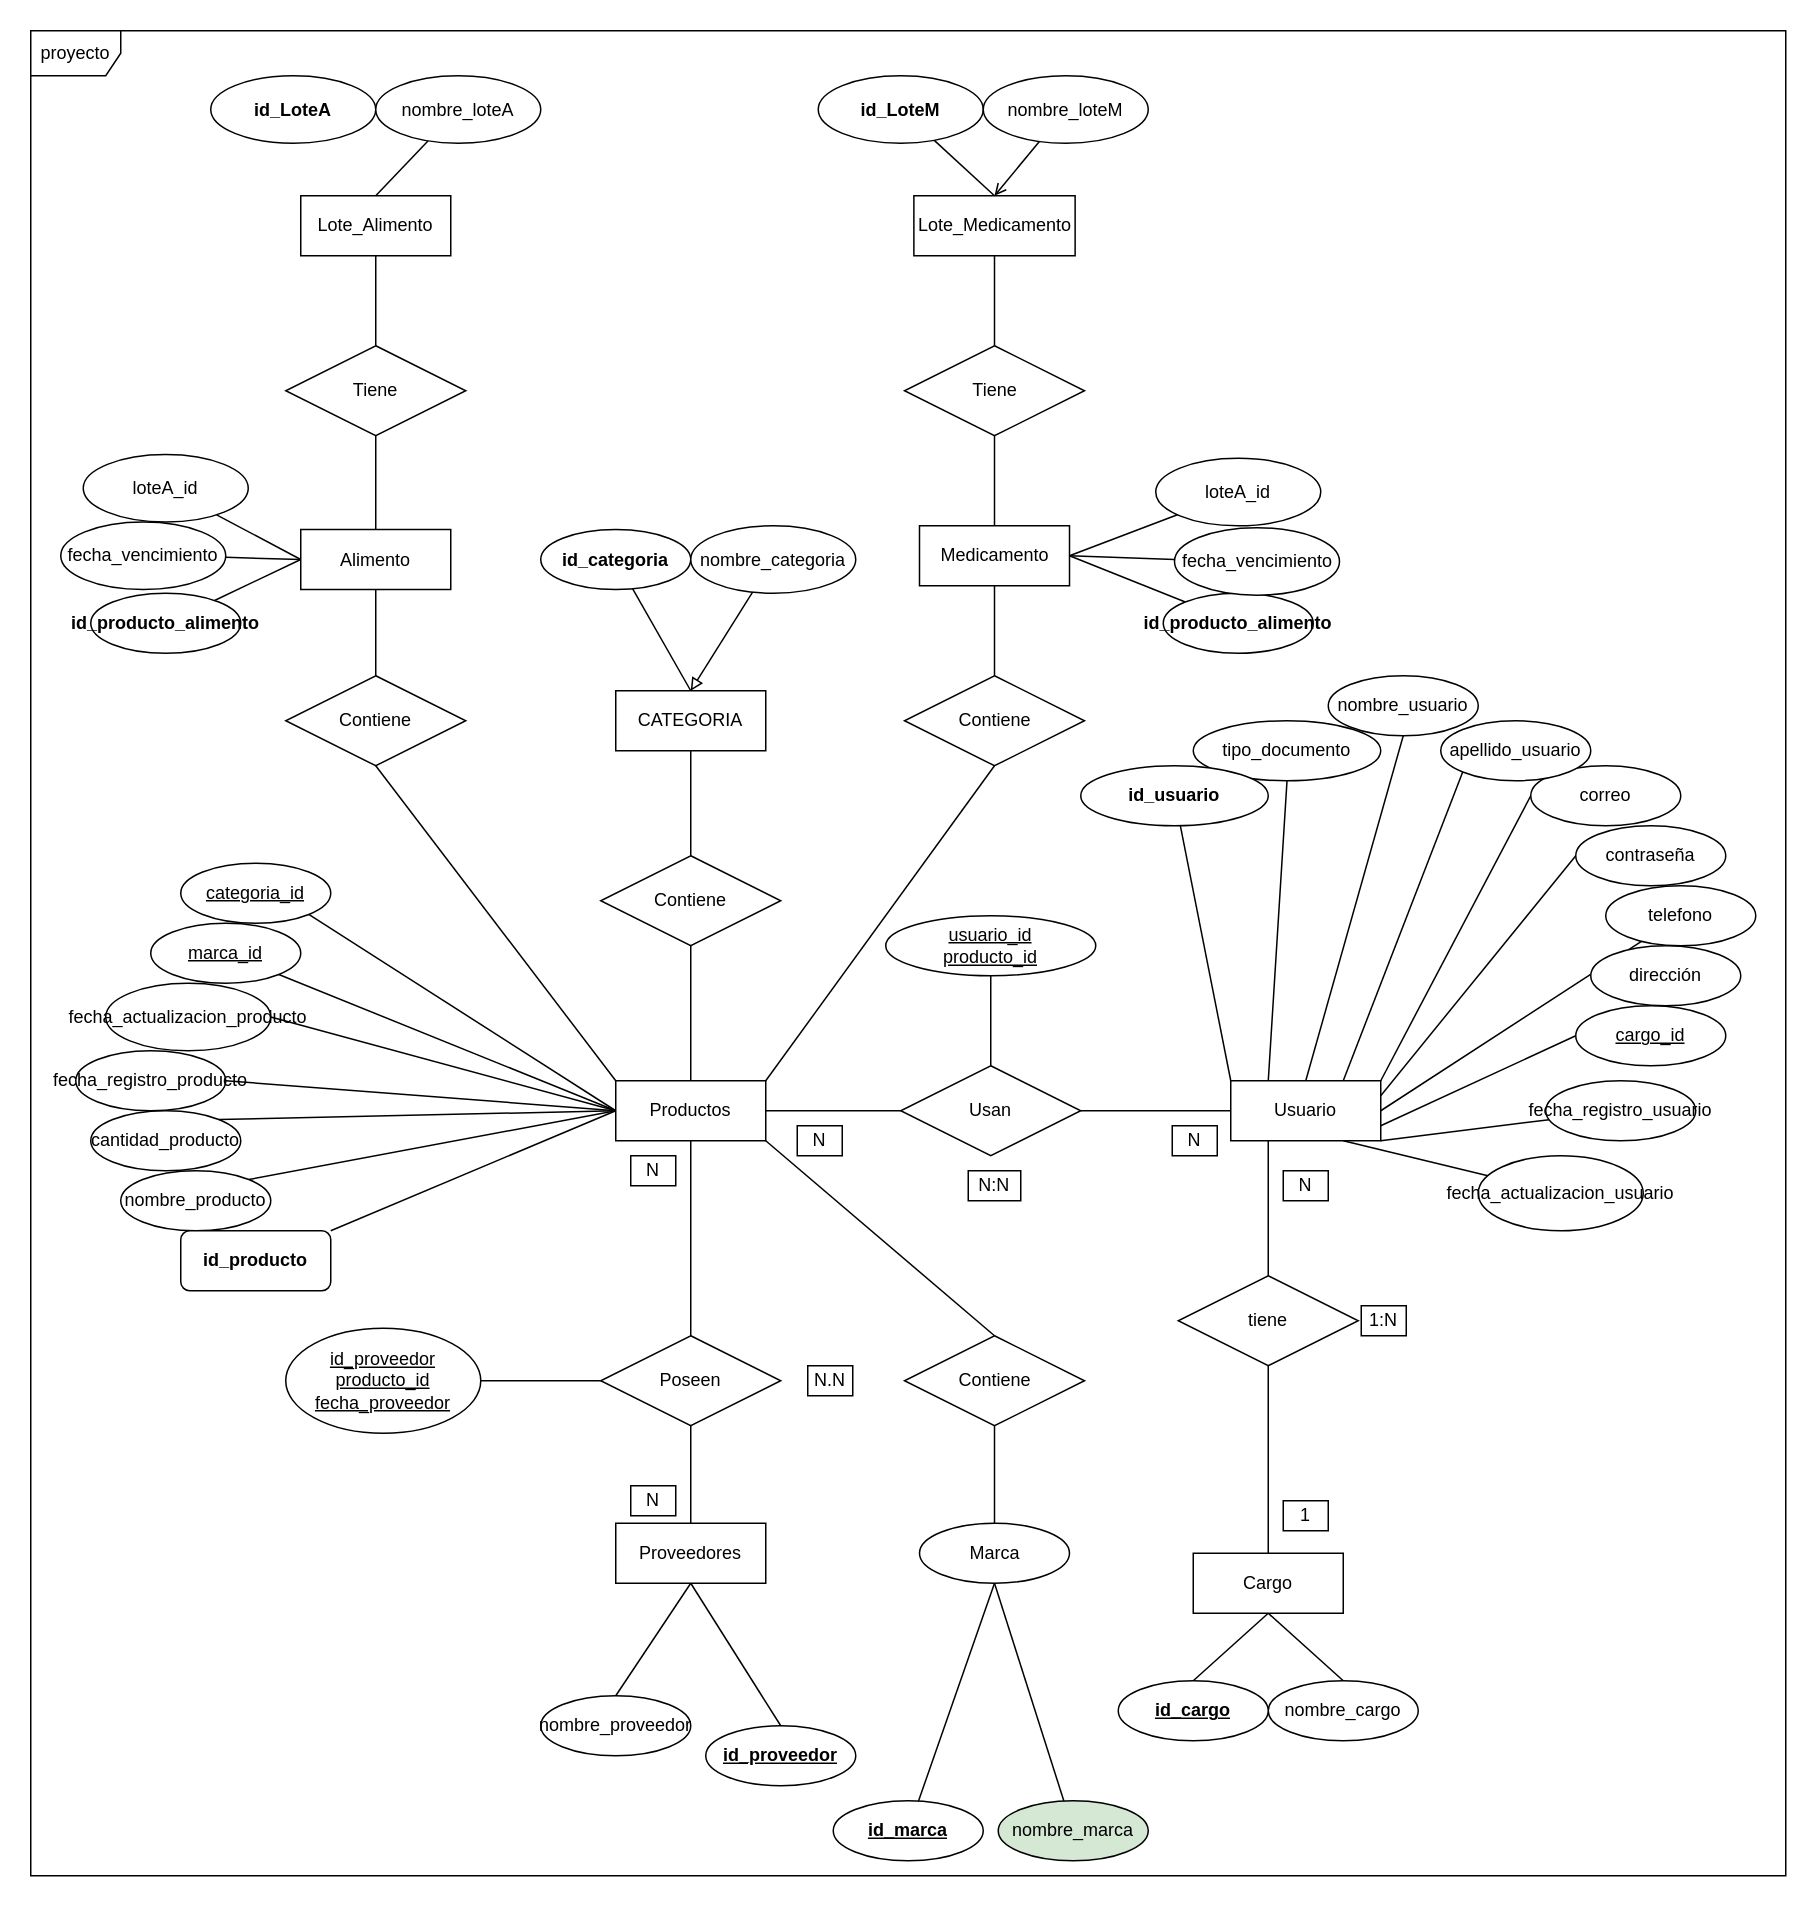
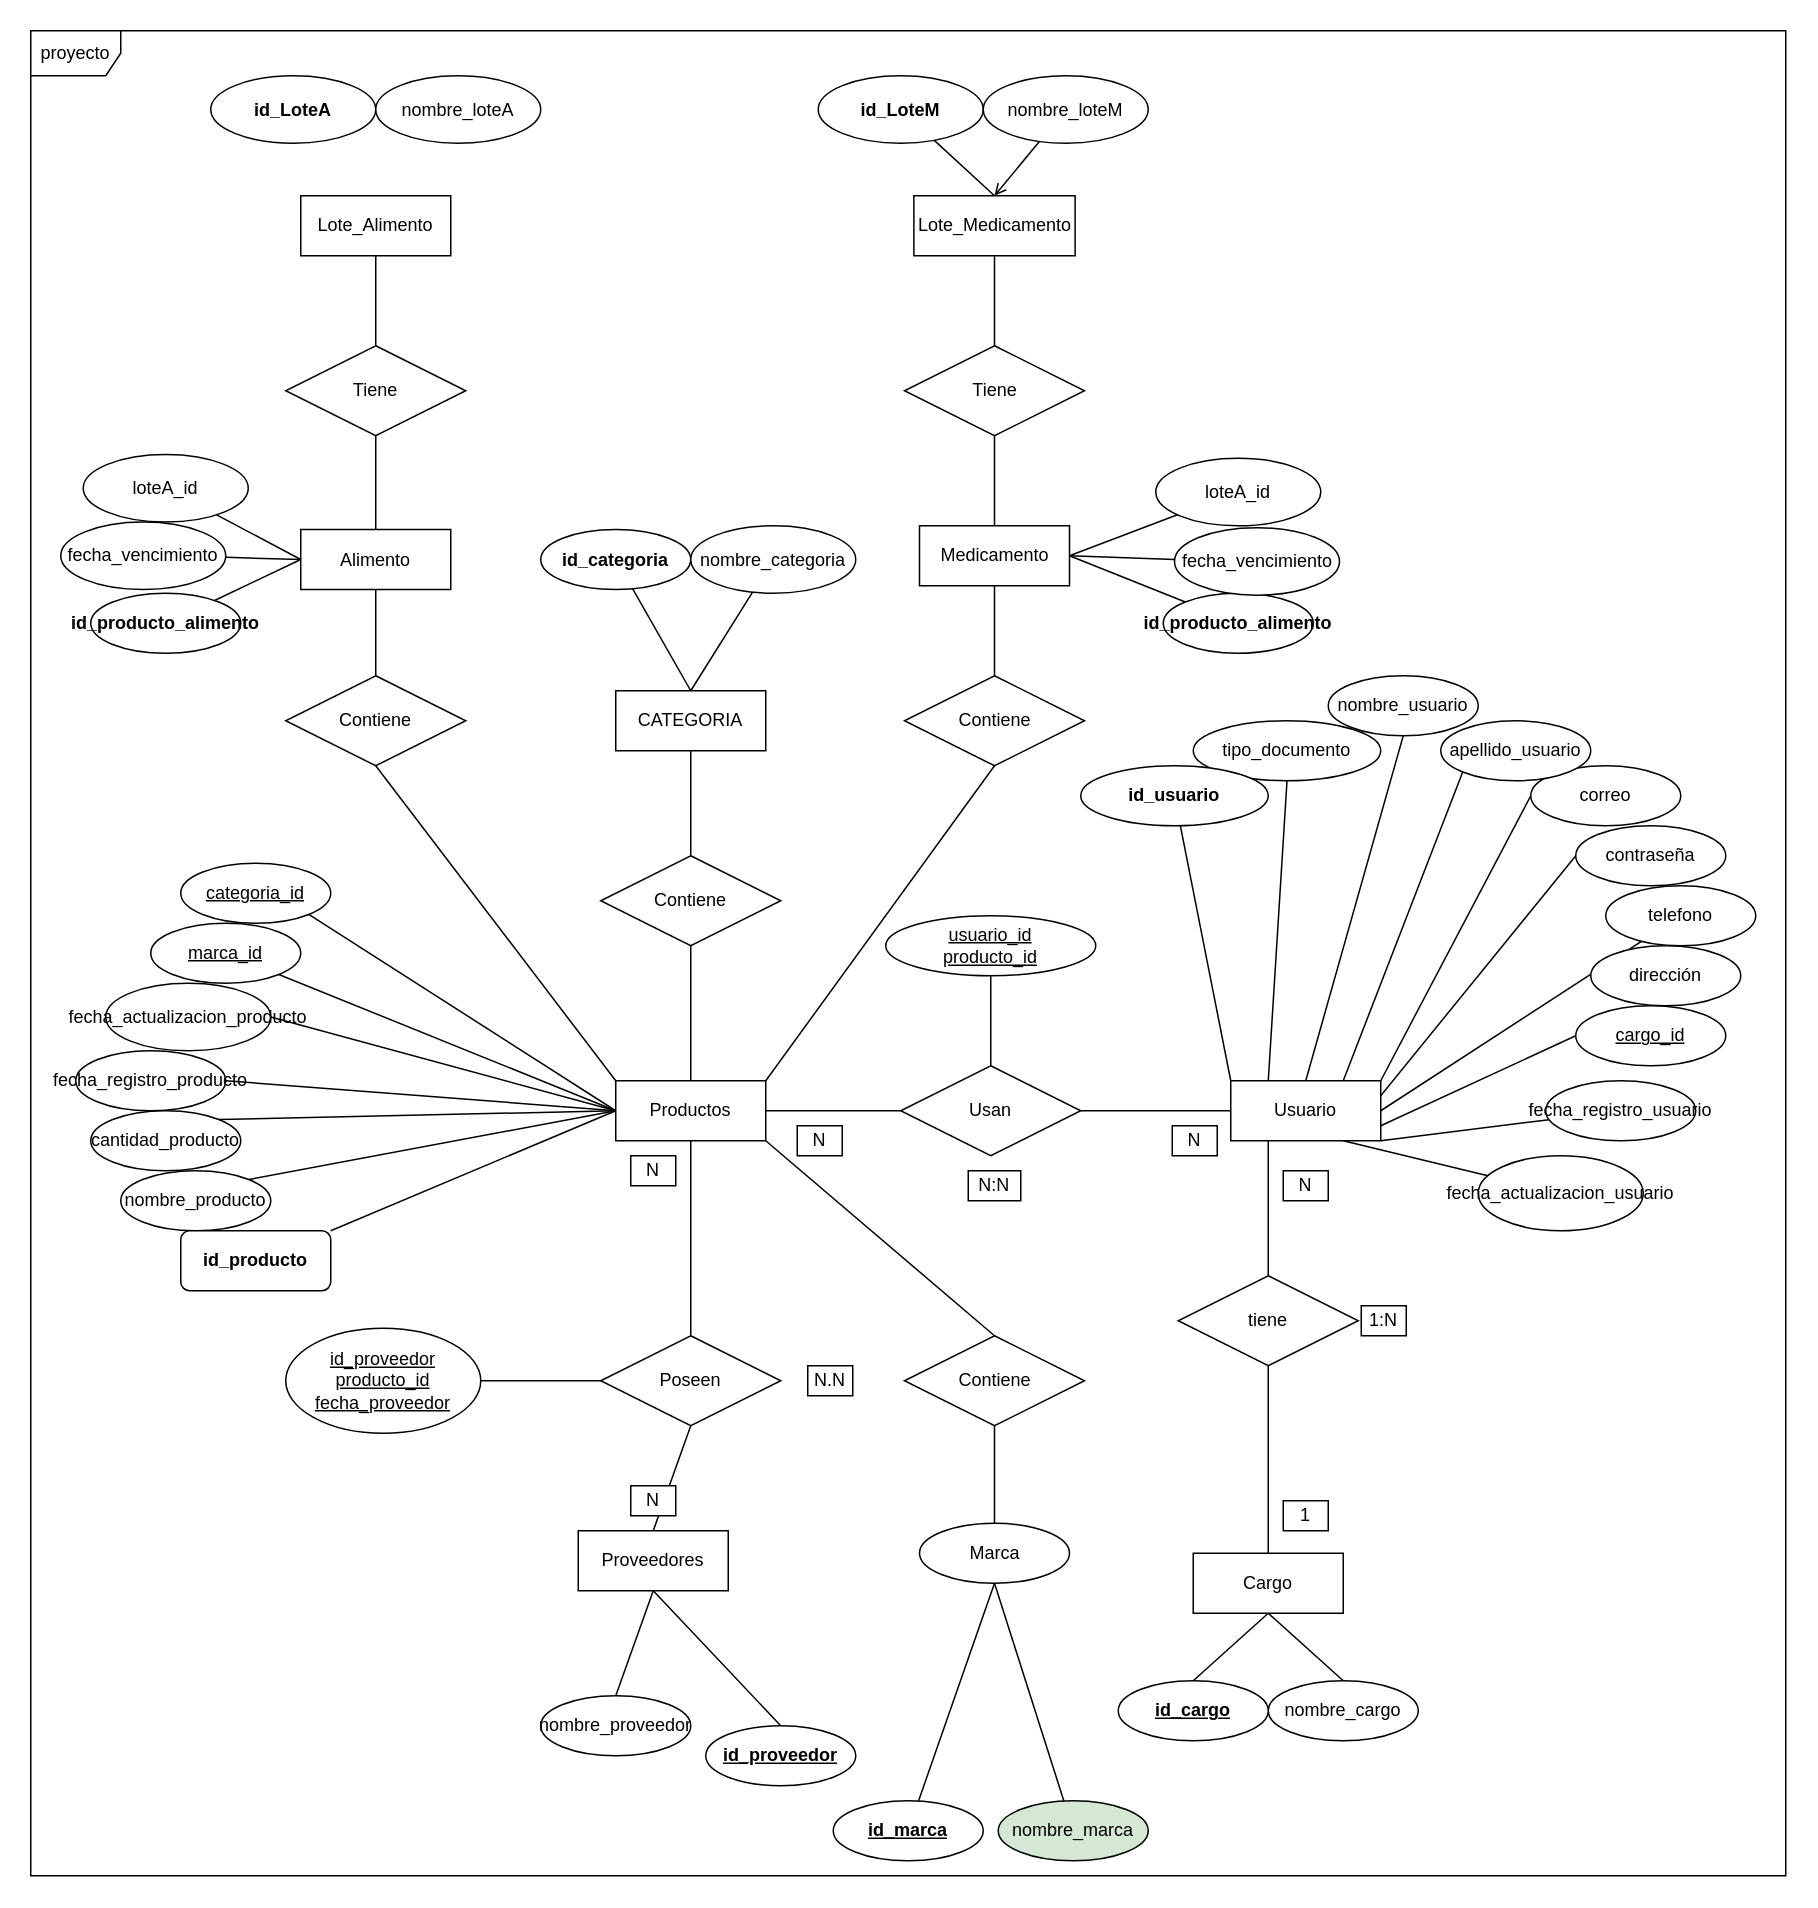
edge "nombre_loteA" -- "Lote_Alimento": removed
edge "nombre_categoria" -> "CATEGORIA": arrowhead block -> none
node "Proveedores": moved (691, 1553) -> (653, 1561)
